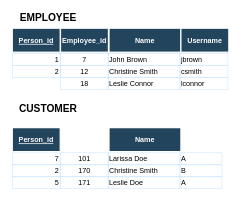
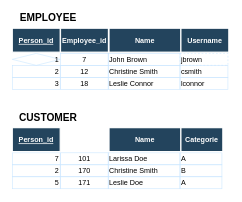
node "1": shape rectangle -> diamond
node "jbrown": style solid -> dashed
node "3": added
node "CUSTOMER": moved (48, 109) -> (48, 118)
node "Categorie": added
